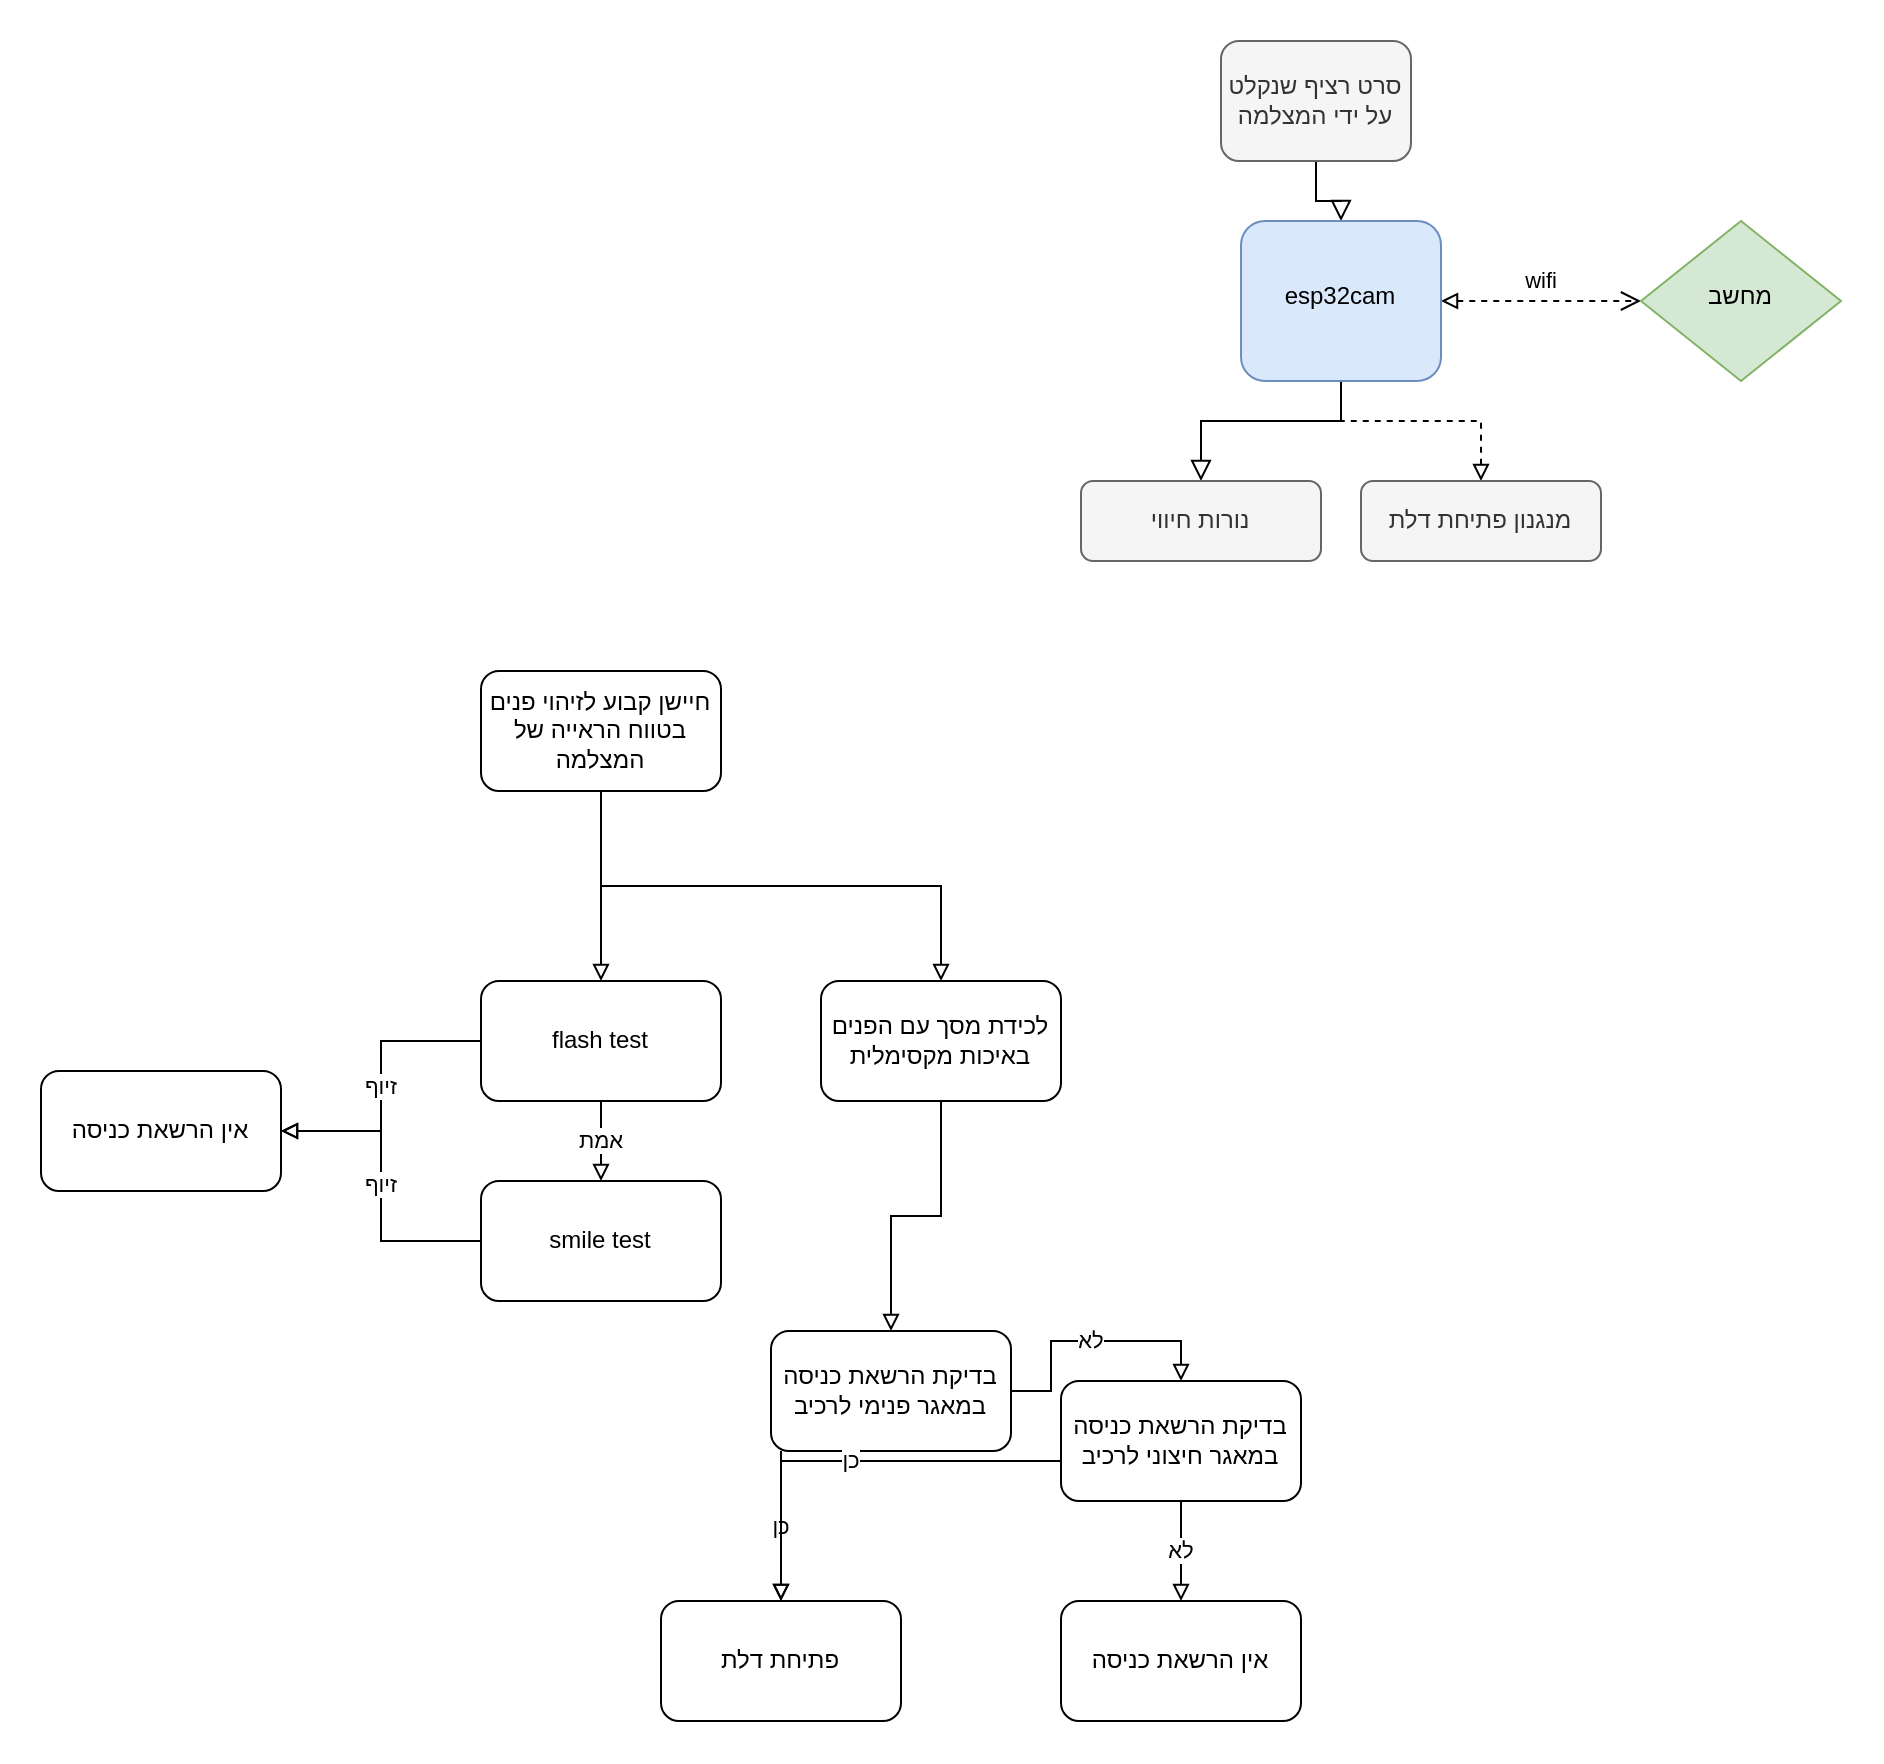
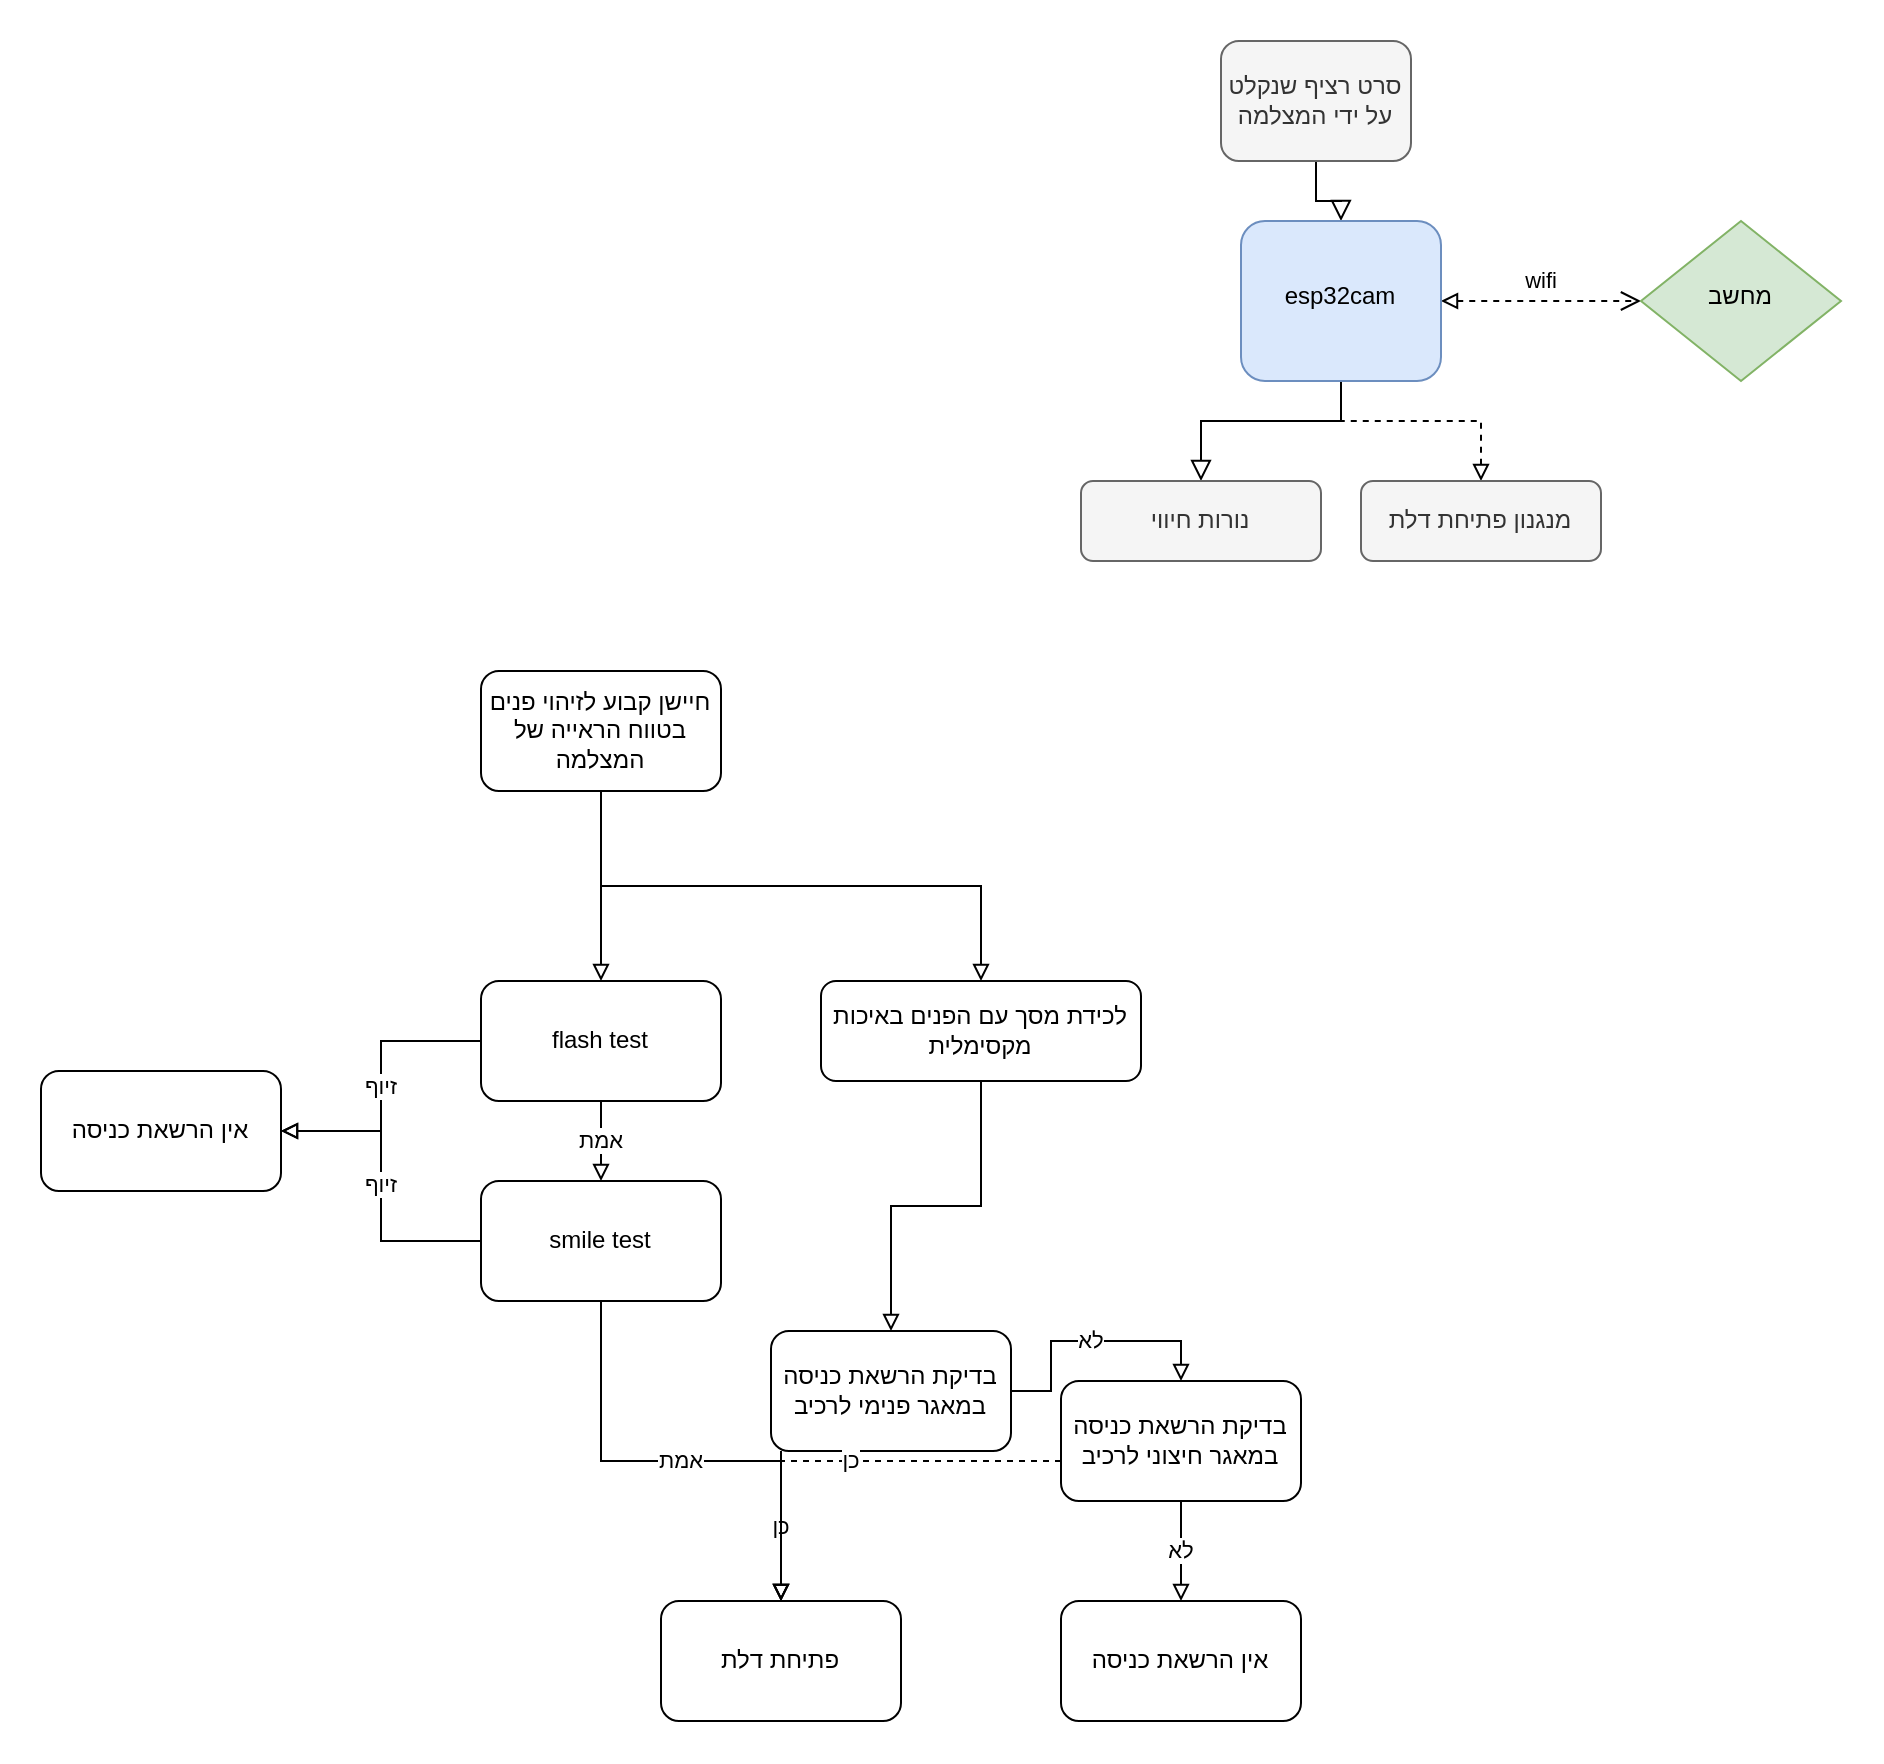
node "לכידת מסך עם הפנים באיכות מקסימלית": size 240x120 -> 320x100
edge "smile test" -> "פתיחת דלת": added, label "אמת"
edge "בדיקת הרשאת כניסה במאגר חיצוני לרכיב" -> "פתיחת דלת": style solid -> dashed
